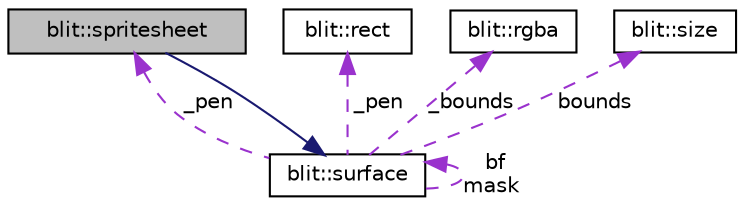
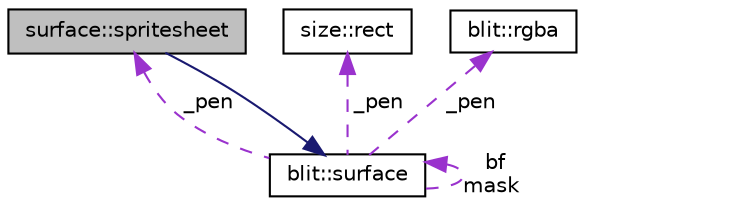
node "blit::spritesheet": label "blit::spritesheet" -> "surface::spritesheet"
node "blit::rect": label "blit::rect" -> "size::rect"
node "blit::size": removed
edge "blit::surface" -> "blit::rgba": label " _bounds" -> " _pen"
